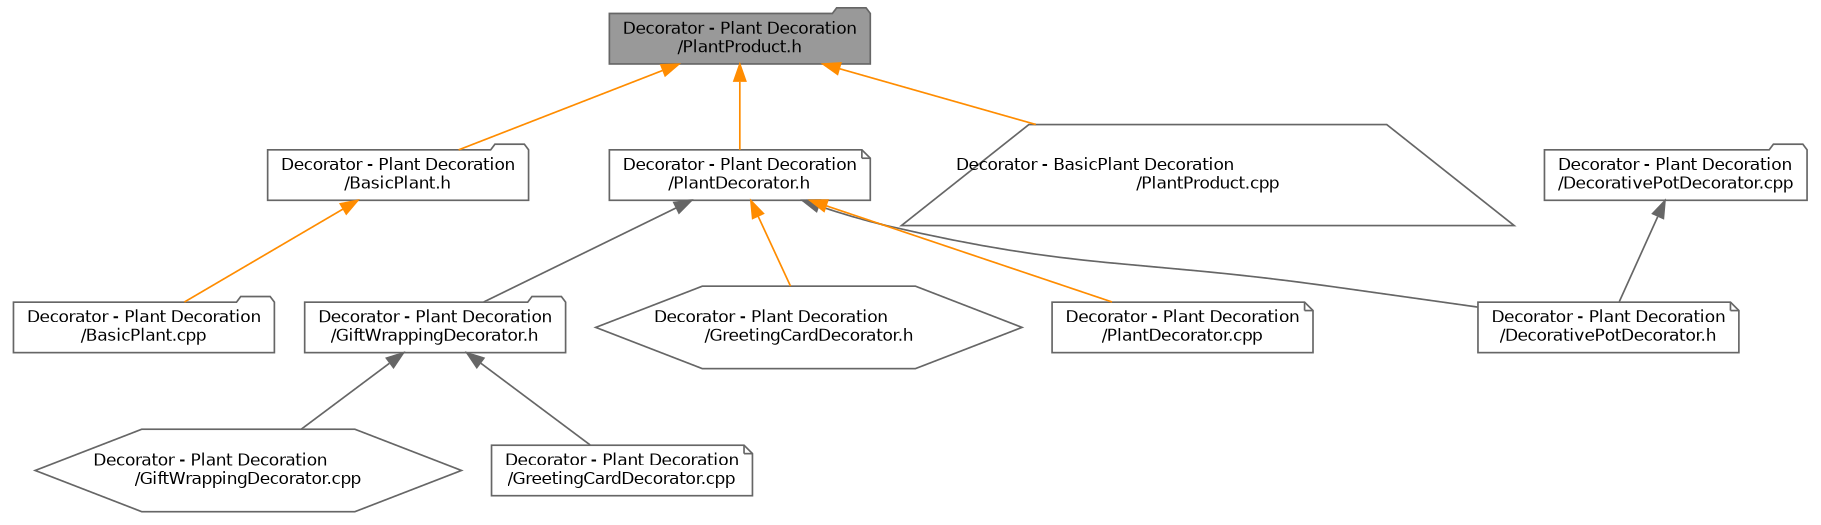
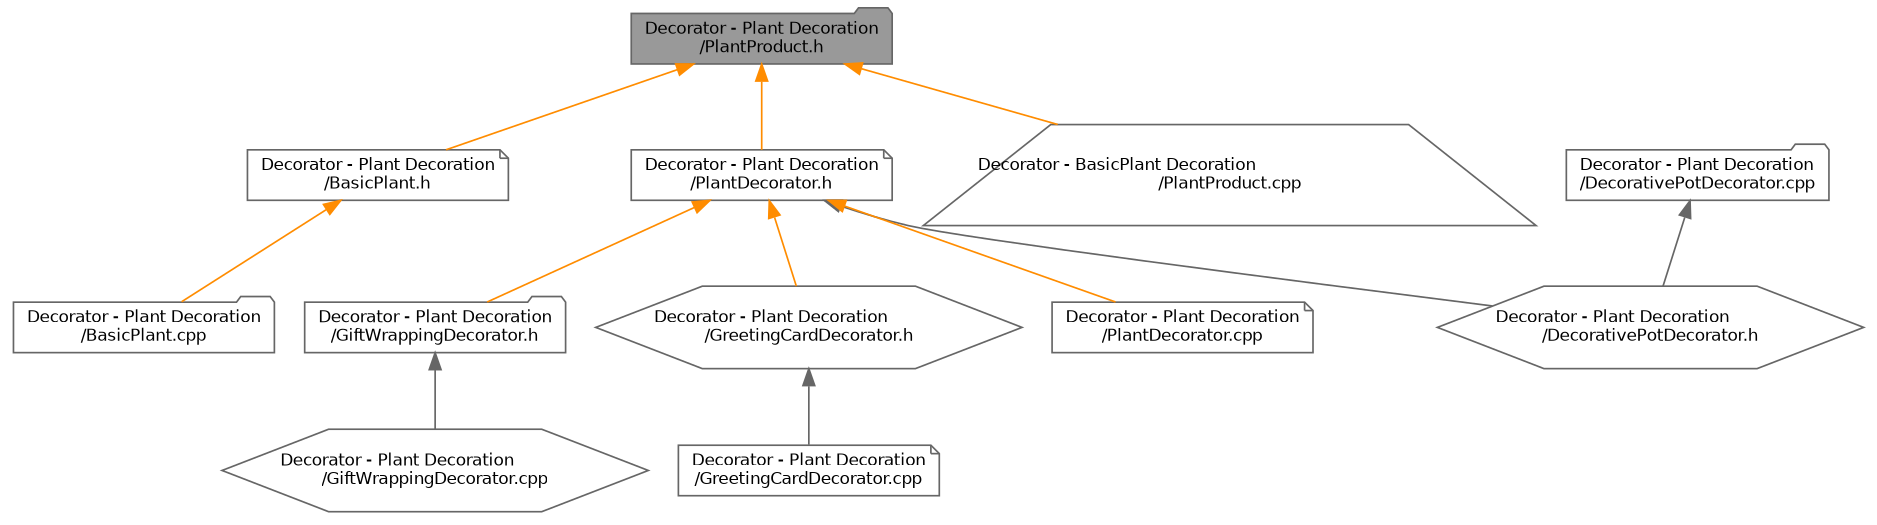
node "Decorator - Plant Decoration /BasicPlant.h": shape folder -> note
edge "Decorator - Plant Decoration /GiftWrappingDecorator.h" -> "Decorator - Plant Decoration /PlantDecorator.h": color gray40 -> darkorange
node "Decorator - Plant Decoration /DecorativePotDecorator.h": shape note -> hexagon
edge "Decorator - Plant Decoration /GreetingCardDecorator.cpp" -> "Decorator - Plant Decoration /GiftWrappingDecorator.h": now "Decorator - Plant Decoration /GreetingCardDecorator.cpp" -> "Decorator - Plant Decoration /GreetingCardDecorator.h"
